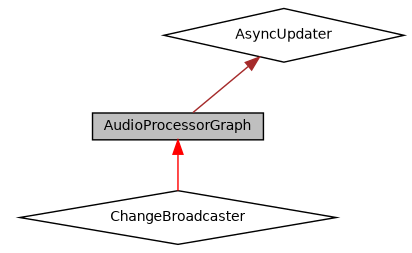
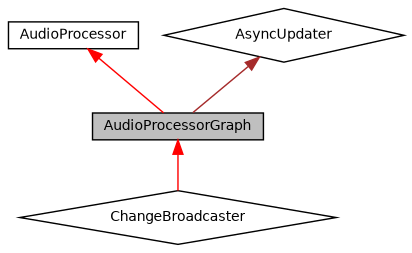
node "AudioProcessor": added
